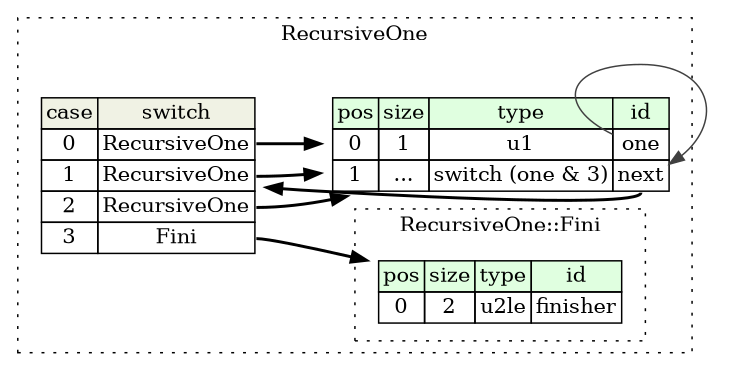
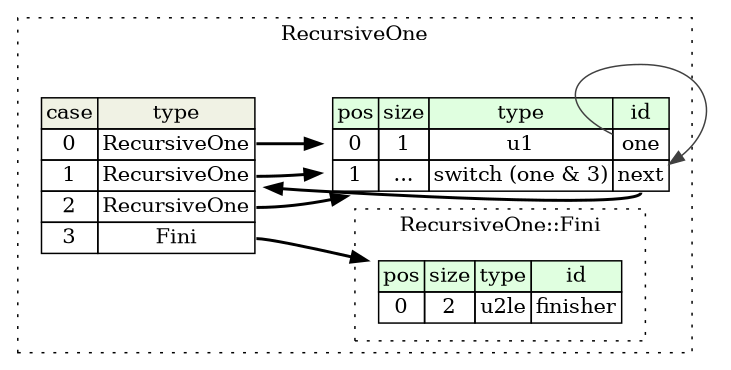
node "case": text "switch" -> "type"
